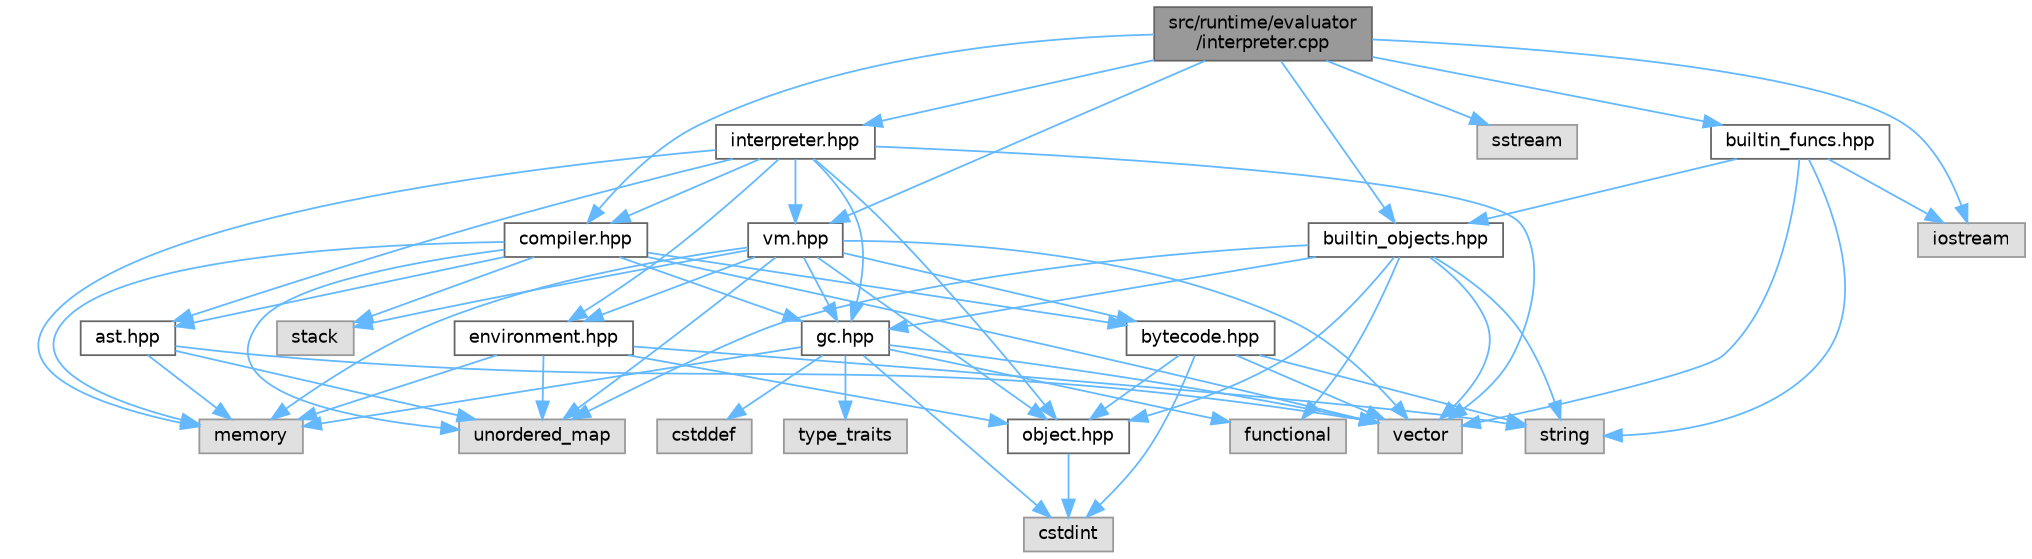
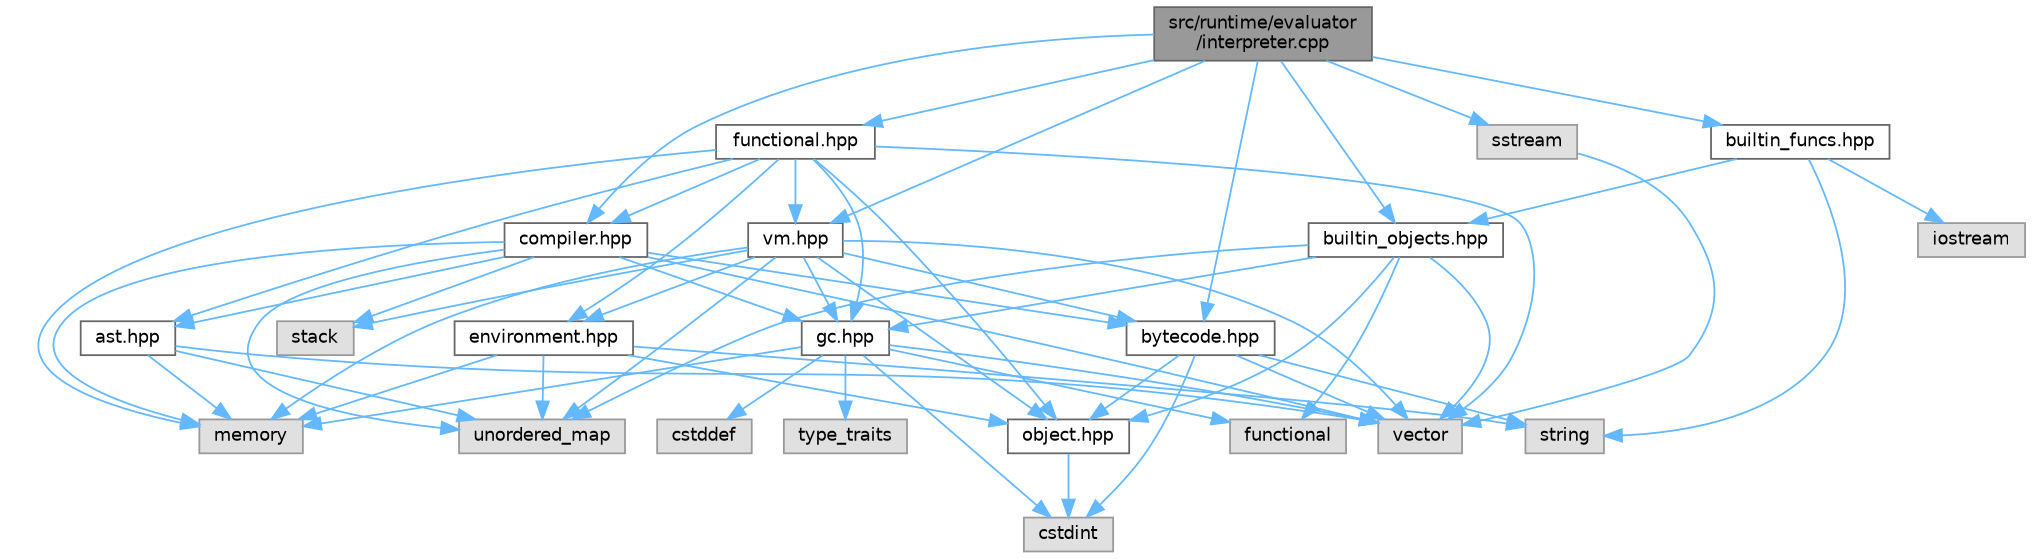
edge "src/runtime/evaluator /interpreter.cpp" -> "iostream": now "src/runtime/evaluator /interpreter.cpp" -> "bytecode.hpp"
node "interpreter.hpp": label "interpreter.hpp" -> "functional.hpp"
edge "builtin_objects.hpp" -> "string": removed
edge "builtin_funcs.hpp" -> "vector": now "sstream" -> "vector"
